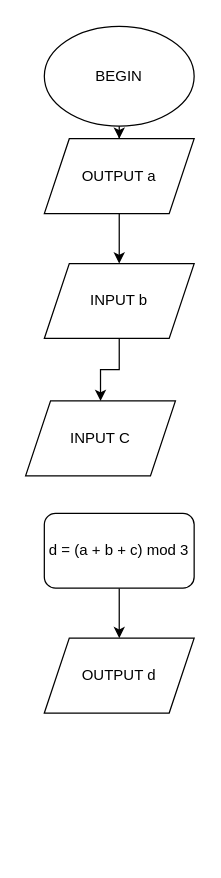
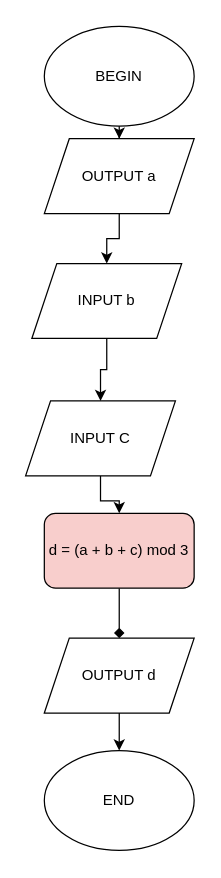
node "INPUT b": moved (119, 301) -> (107, 301)
edge "INPUT C" -> "d = (a + b + c) mod 3": added
node "d = (a + b + c) mod 3": fillcolor #ffffff -> #f8cecc
edge "d = (a + b + c) mod 3" -> "OUTPUT d": arrowhead classic -> diamond
edge "OUTPUT d" -> "END": added
node "END": added
